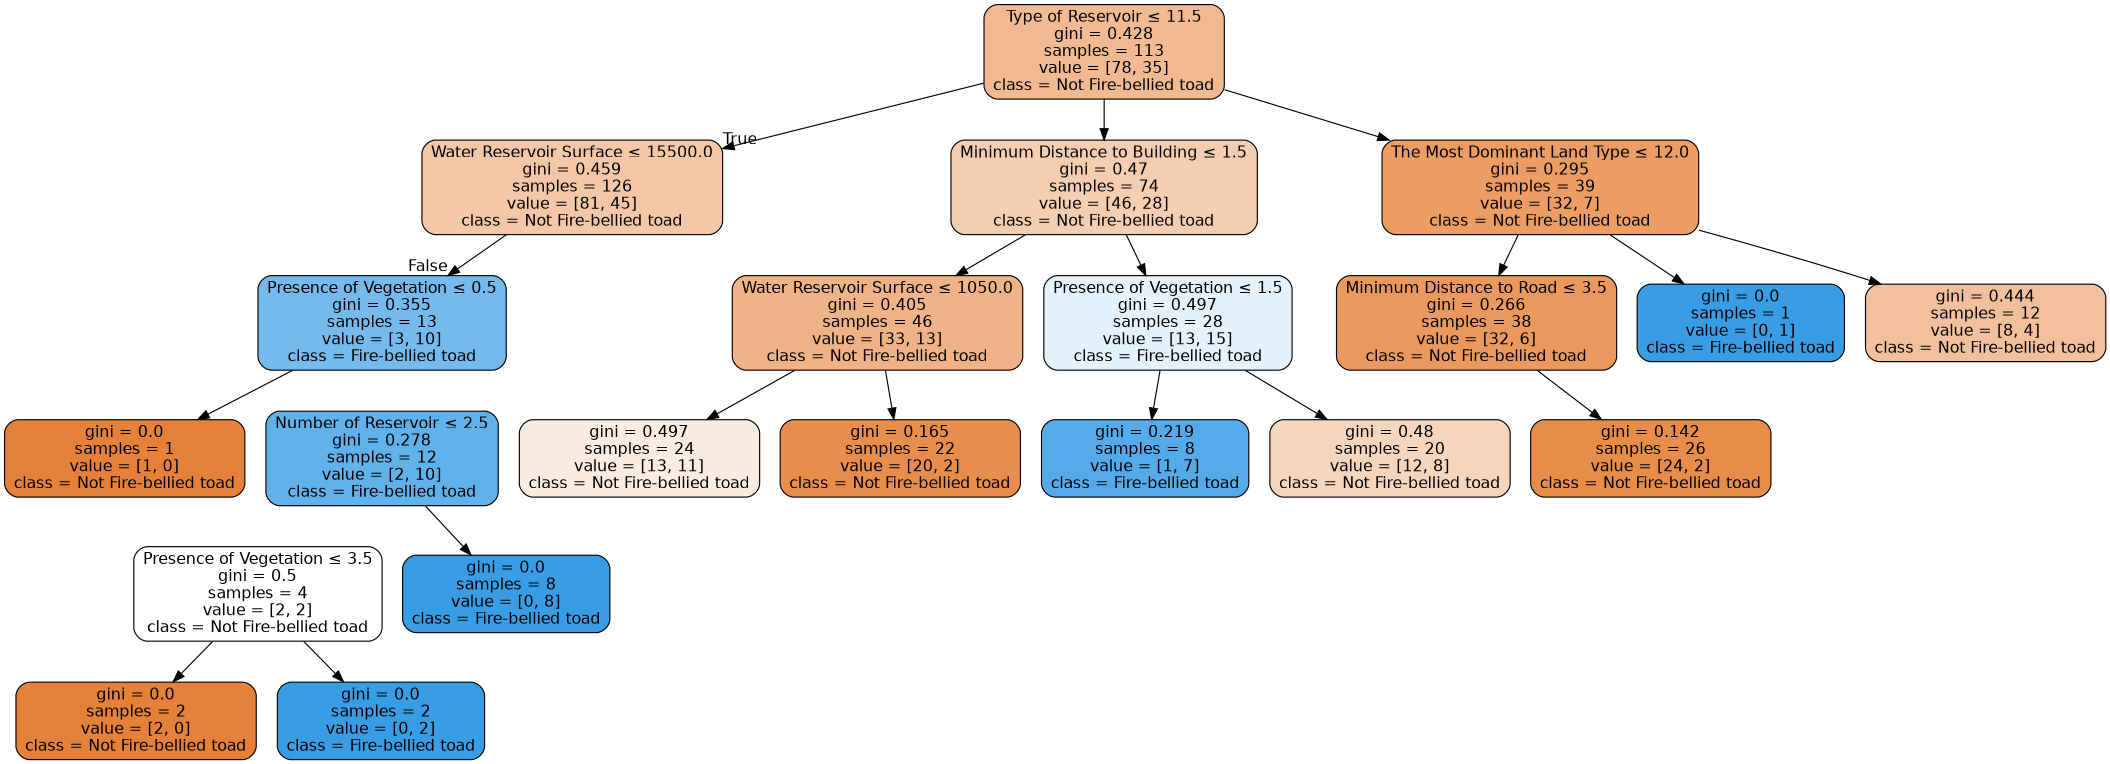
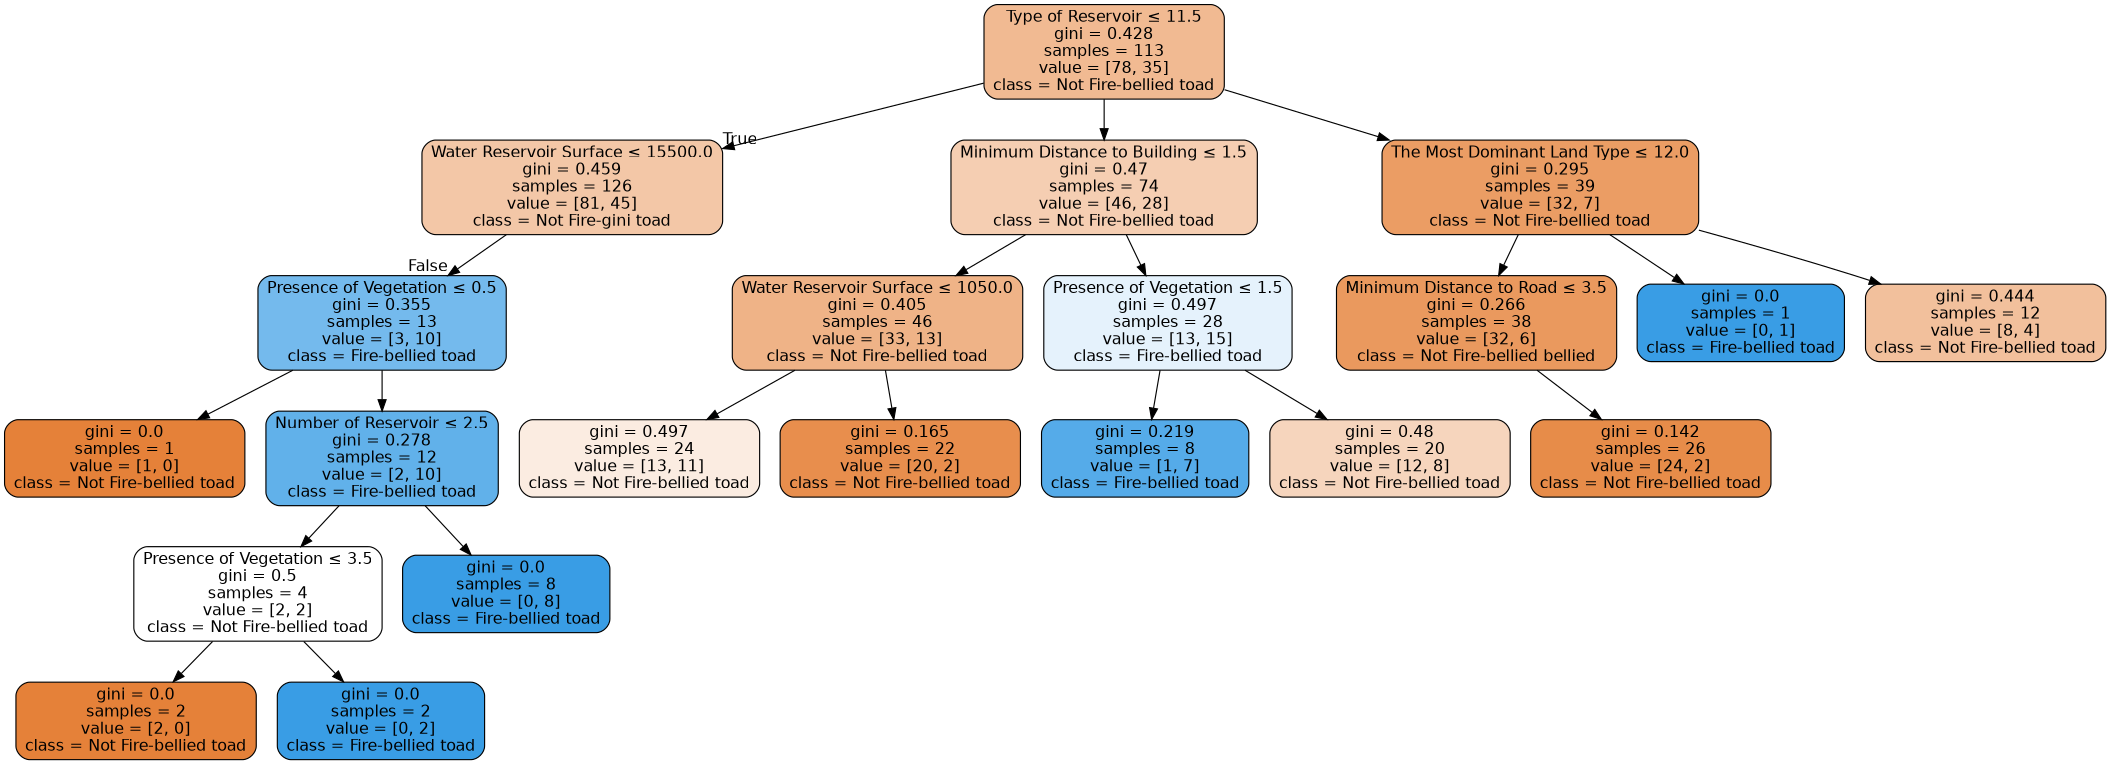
node "Water Reservoir Surface ≤ 15500.0": text "class = Not Fire-bellied toad" -> "class = Not Fire-gini toad"
node "Minimum Distance to Road ≤ 3.5": text "class = Not Fire-bellied toad" -> "class = Not Fire-bellied bellied"
edge "Presence of Vegetation ≤ 0.5" -> "Number of Reservoir ≤ 2.5": added
edge "Number of Reservoir ≤ 2.5" -> "Presence of Vegetation ≤ 3.5": added
